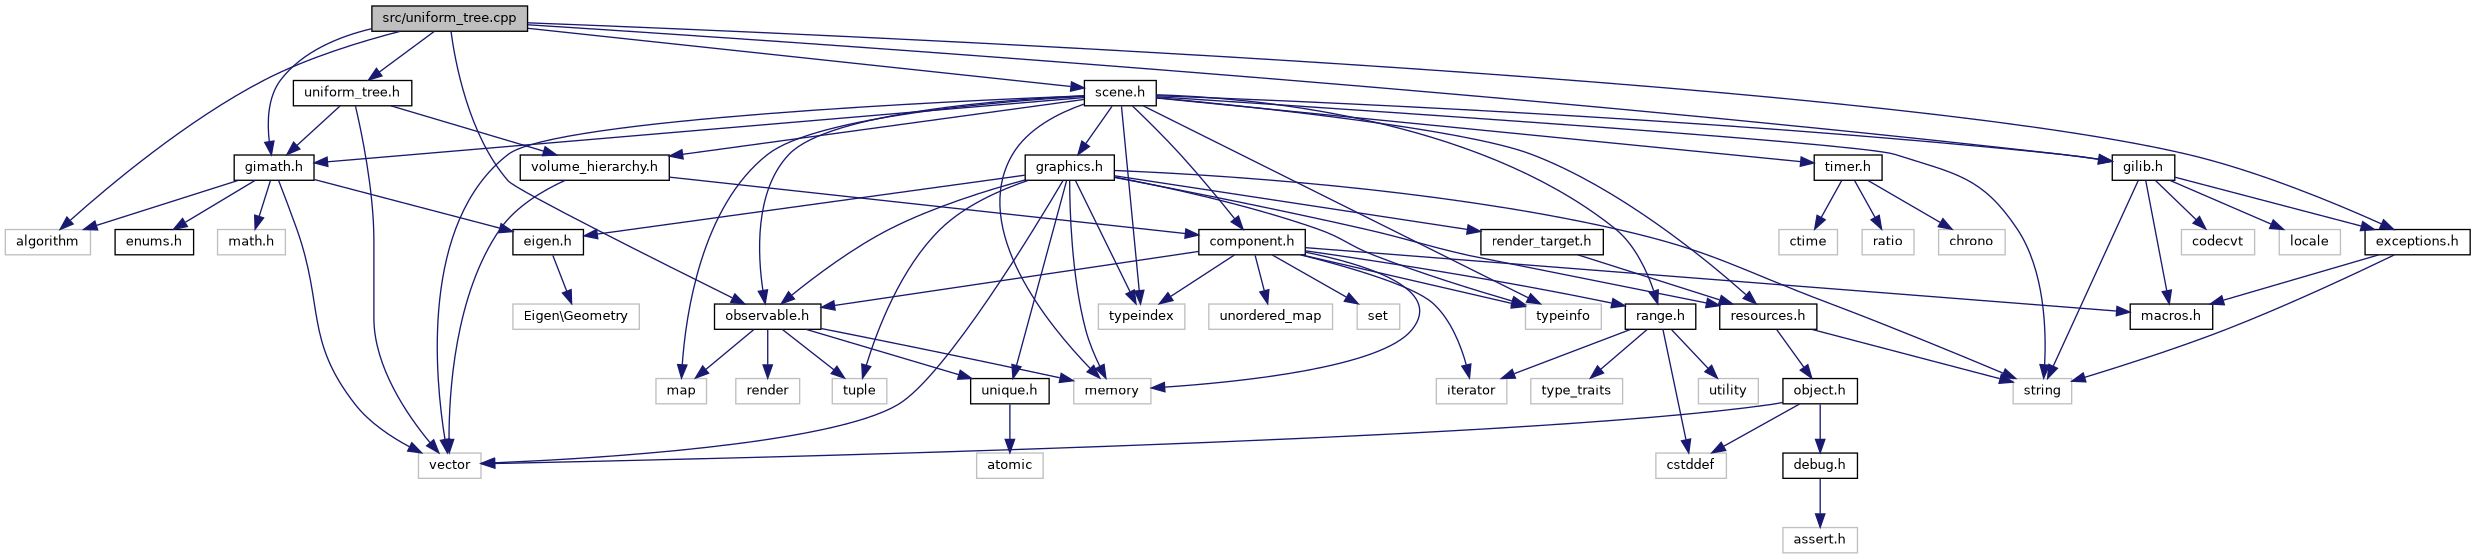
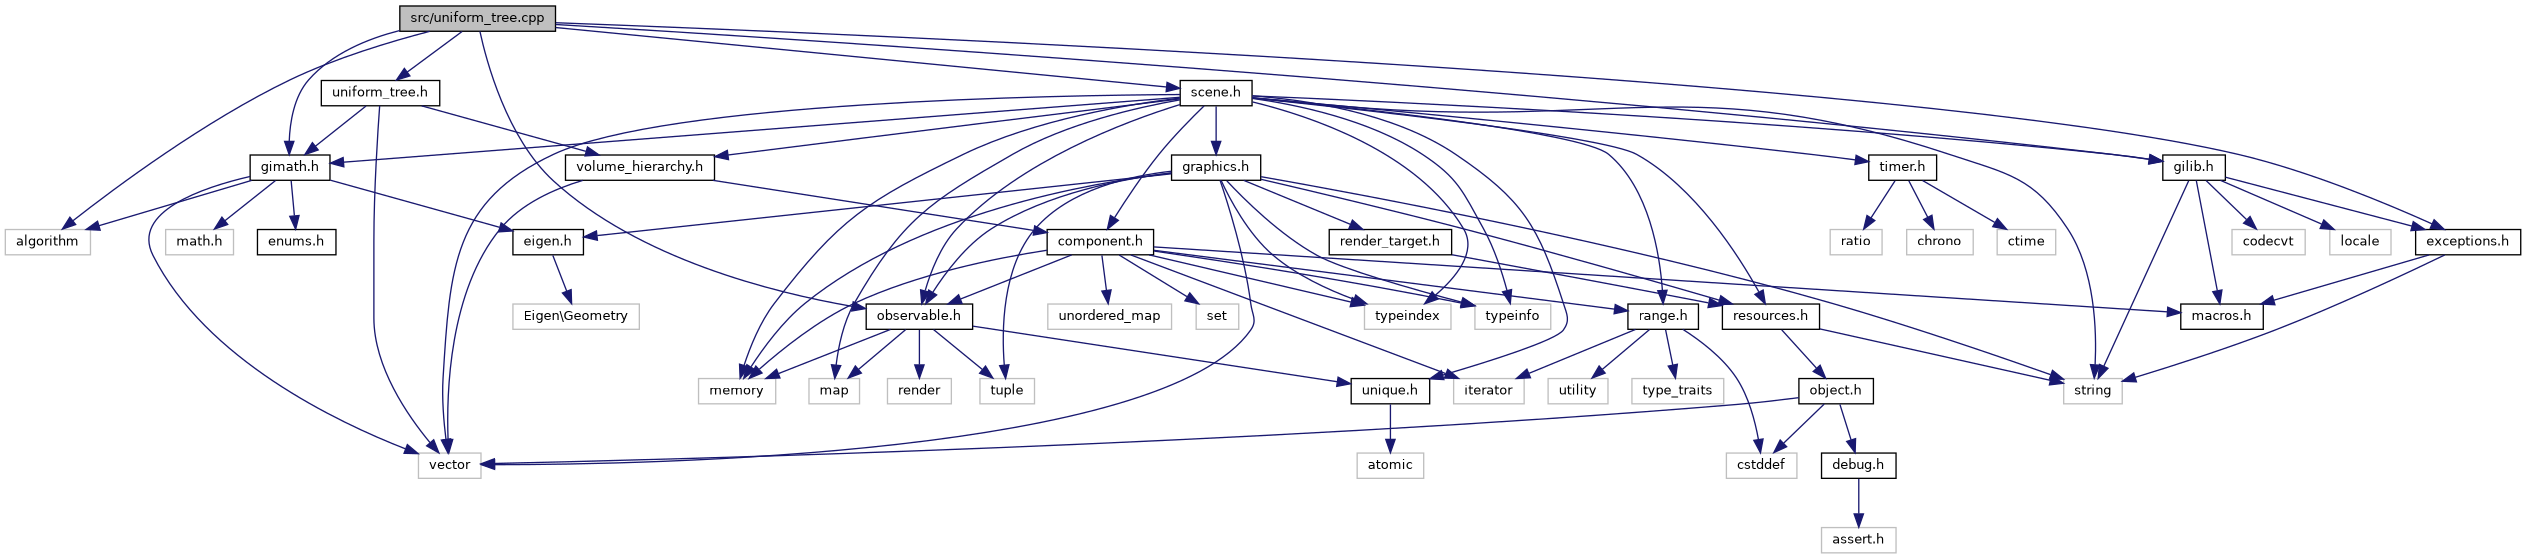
edge "graphics.h" -> "unique.h": now "scene.h" -> "unique.h"
